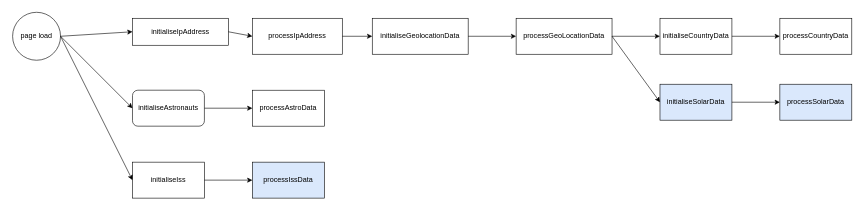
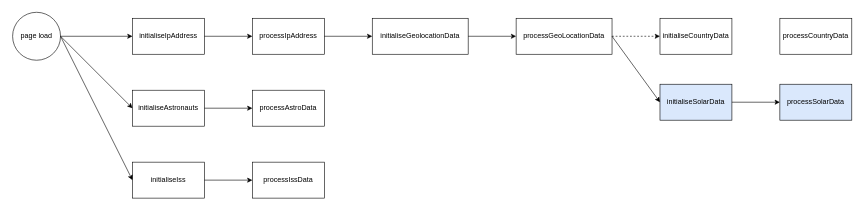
node "initialiseIpAddress": size 96x27 -> 72x36
node "processIpAddress": size 90x36 -> 72x36
edge "processGeoLocationData" -> "initialiseCountryData": style solid -> dashed
edge "initialiseCountryData" -> "processCountryData": removed
node "initialiseAstronauts": shape rounded rectangle -> rectangle
node "processIssData": fillcolor #dae8fc -> #ffffff
